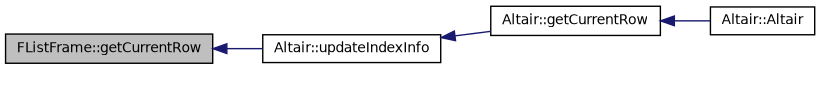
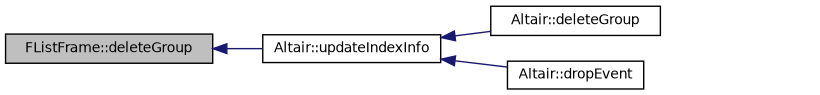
node "Altair::getCurrentRow": label "Altair::getCurrentRow" -> "Altair::deleteGroup"
node "Altair::Altair": removed
node "FListFrame::getCurrentRow": label "FListFrame::getCurrentRow" -> "FListFrame::deleteGroup"
node "Altair::dropEvent": added
